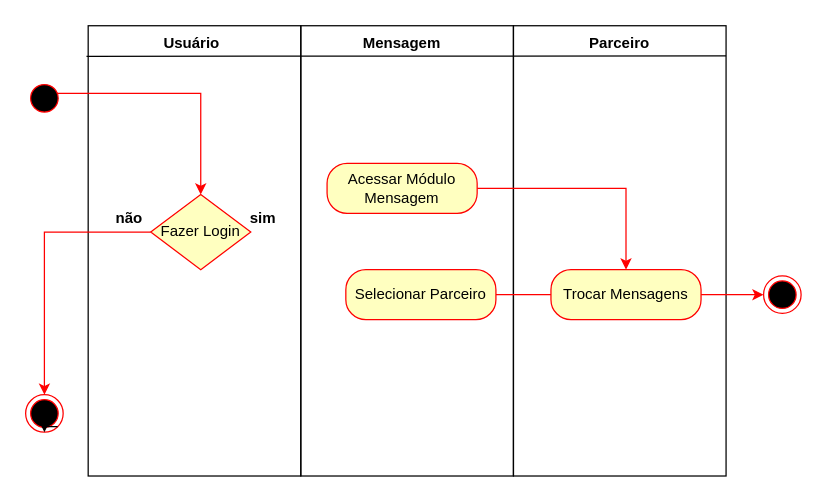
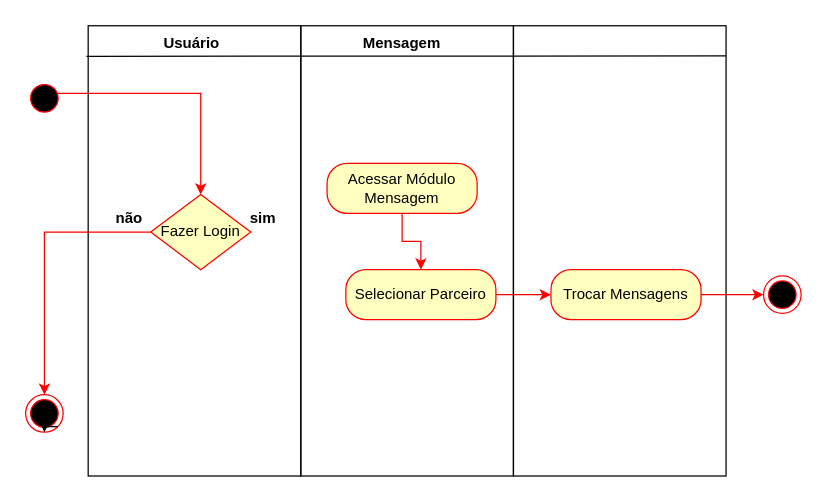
node "Parceiro": removed
edge "Acessar Módulo Mensagem" -> "Trocar Mensagens": now "Acessar Módulo Mensagem" -> "Selecionar Parceiro"
edge "Selecionar Parceiro" -- "Trocar Mensagens": arrowhead none -> classic
